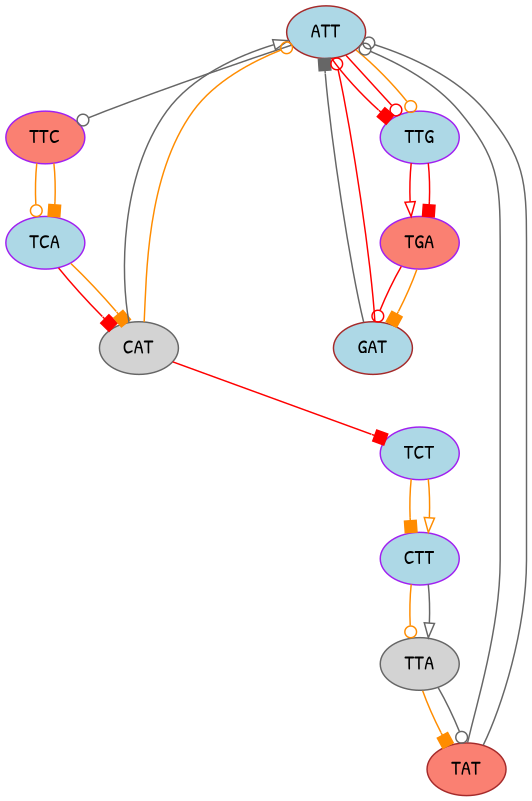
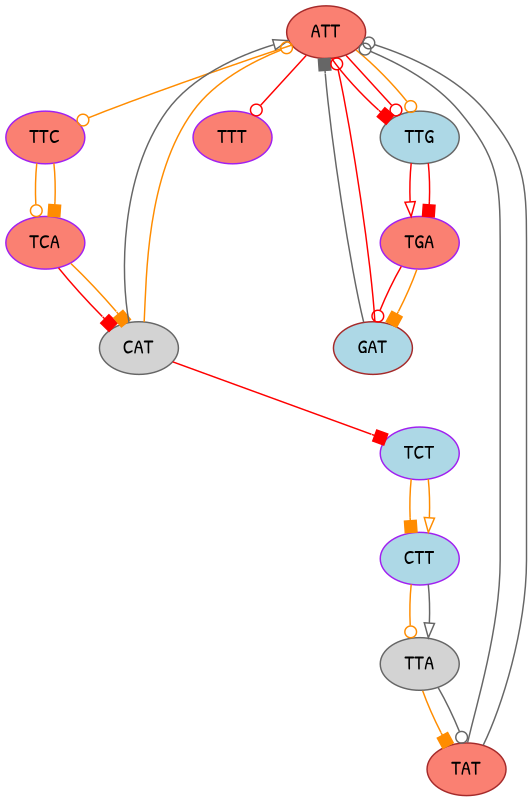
node "ATT": fillcolor lightblue -> salmon
edge "ATT" -> "TTC": color gray40 -> darkorange
node "TTT": added
node "TTG": color purple -> gray40
node "TCA": fillcolor lightblue -> salmon
